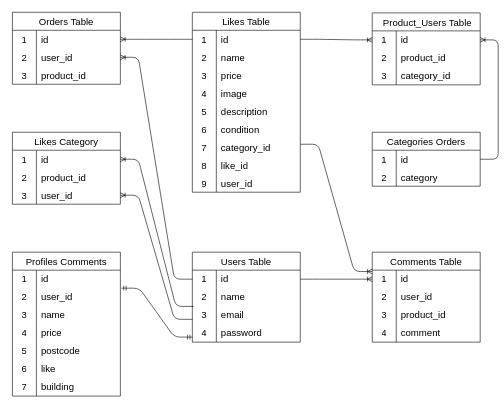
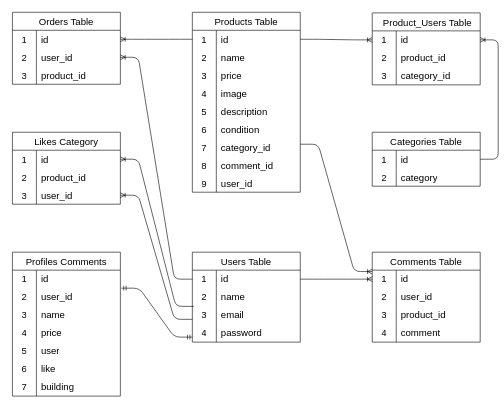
node "Likes Table": label "Likes Table" -> "Products Table"
node "Categories Orders": label "Categories Orders" -> "Categories Table"
node "like_id": label "like_id" -> "comment_id"
node "postcode": label "postcode" -> "user"
